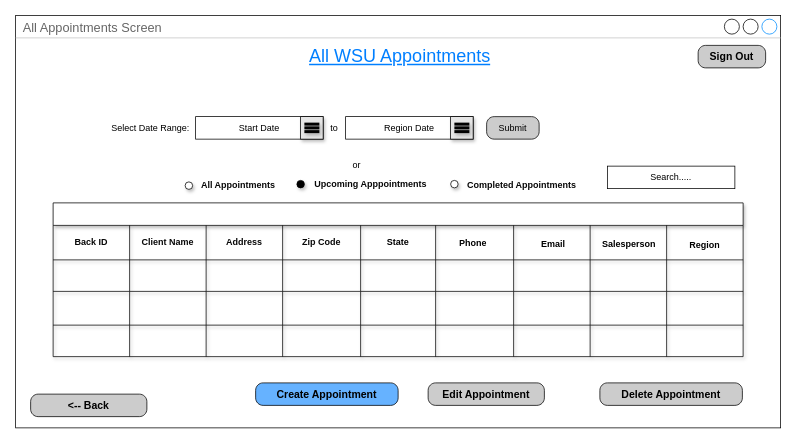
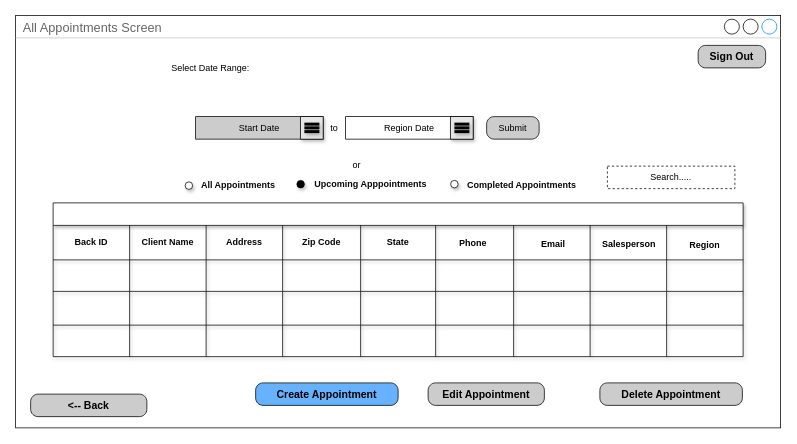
node "All WSU Appointments": removed
node "Select Date Range:": moved (150, 128) -> (210, 68)
node "Start Date": fillcolor #ffffff -> #cccccc
node "Search.....": style solid -> dashed
